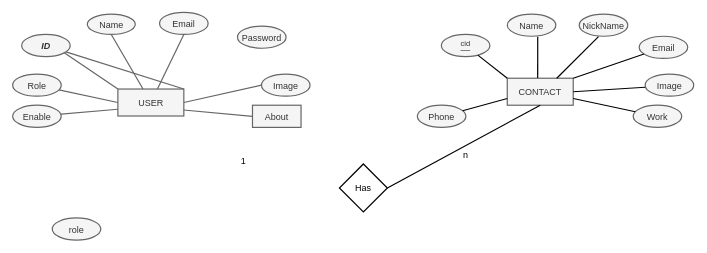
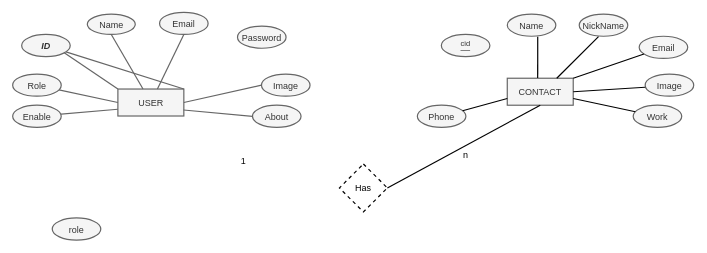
edge "cid" -- "CONTACT": removed
node "About": shape rectangle -> ellipse
node "Has": style solid -> dashed
